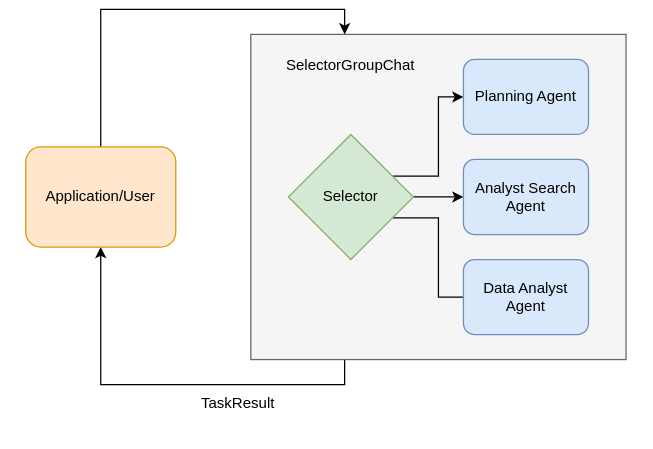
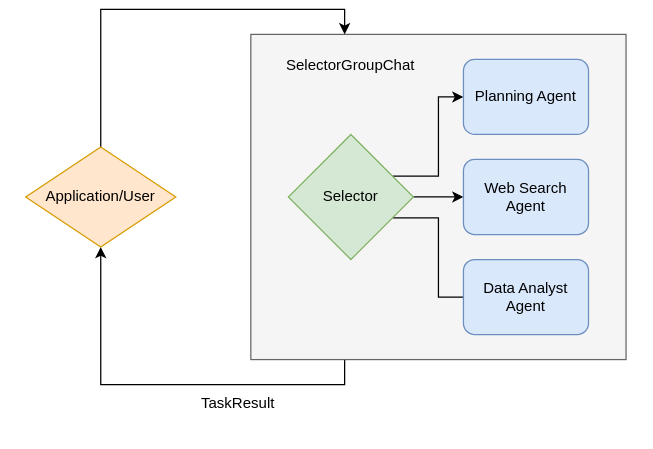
node "Application/User": shape rounded rectangle -> diamond
node "Analyst Search Agent": label "Analyst Search Agent" -> "Web Search Agent"
